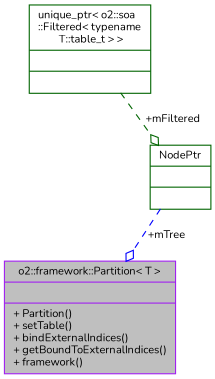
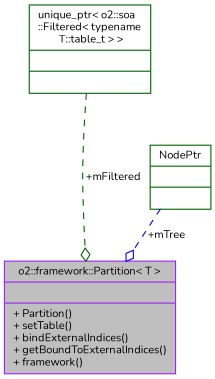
edge "unique_ptr< o2::soa" -> "NodePtr": now "unique_ptr< o2::soa" -> "o2::framework::Partition< T >"
